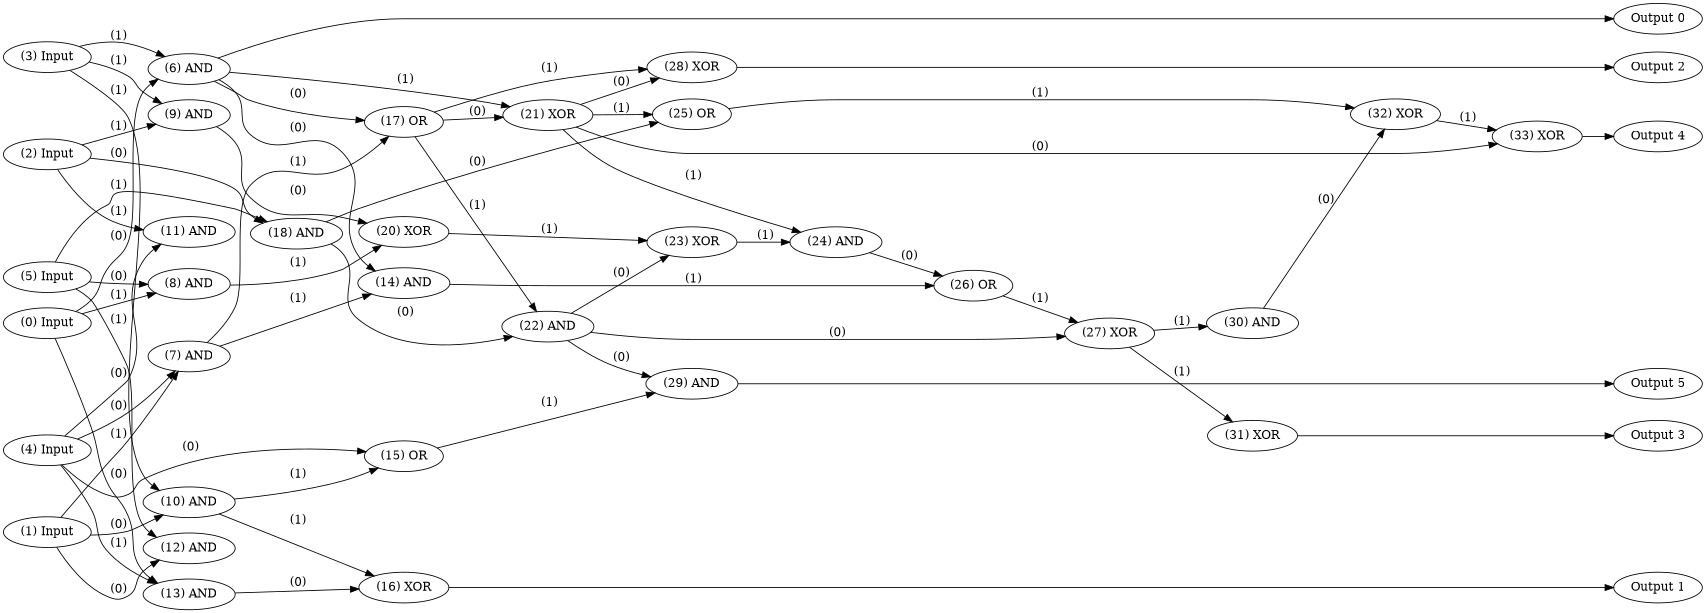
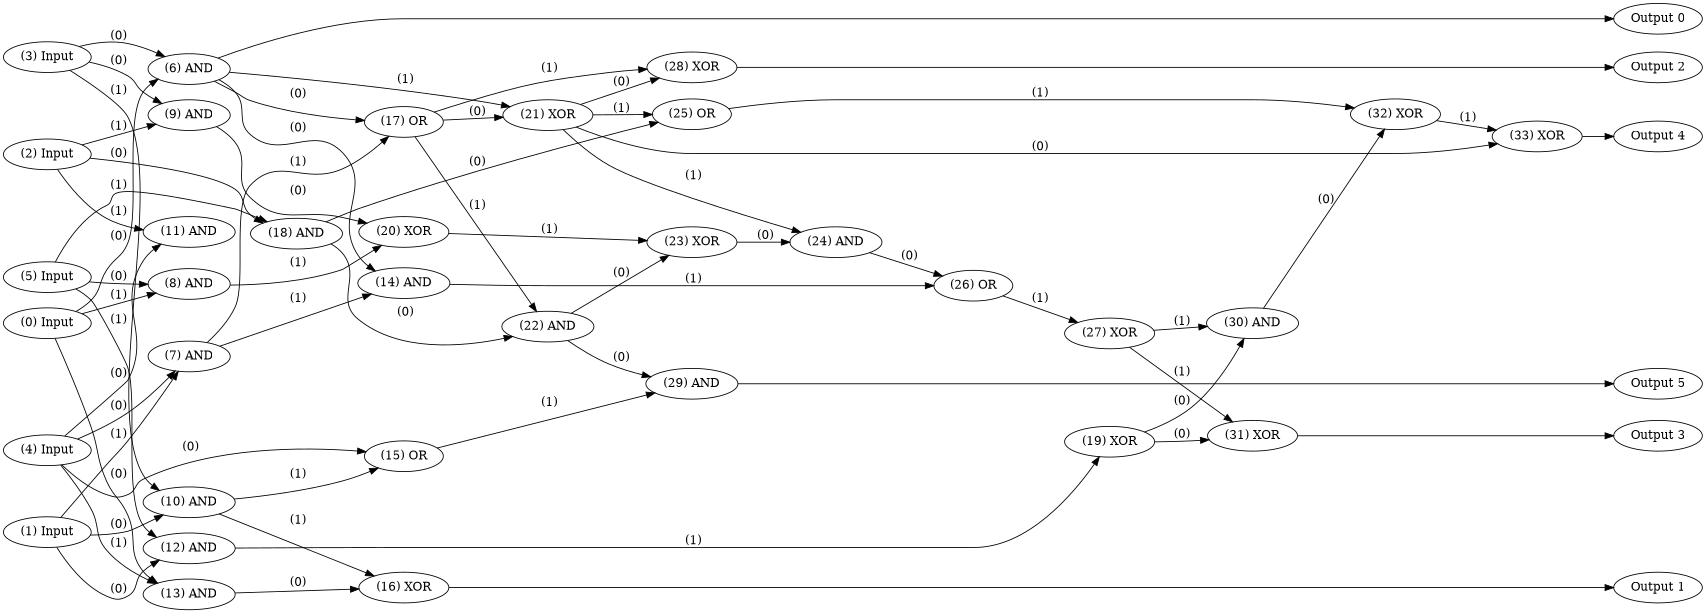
edge "(3) Input" -> "(6) AND": label " (1)" -> " (0)"
edge "(3) Input" -> "(9) AND": label " (1)" -> " (0)"
edge "(23) XOR" -> "(24) AND": label " (1)" -> " (0)"
edge "(22) AND" -> "(27) XOR": removed, label "(0)"
node "(19) XOR": added
